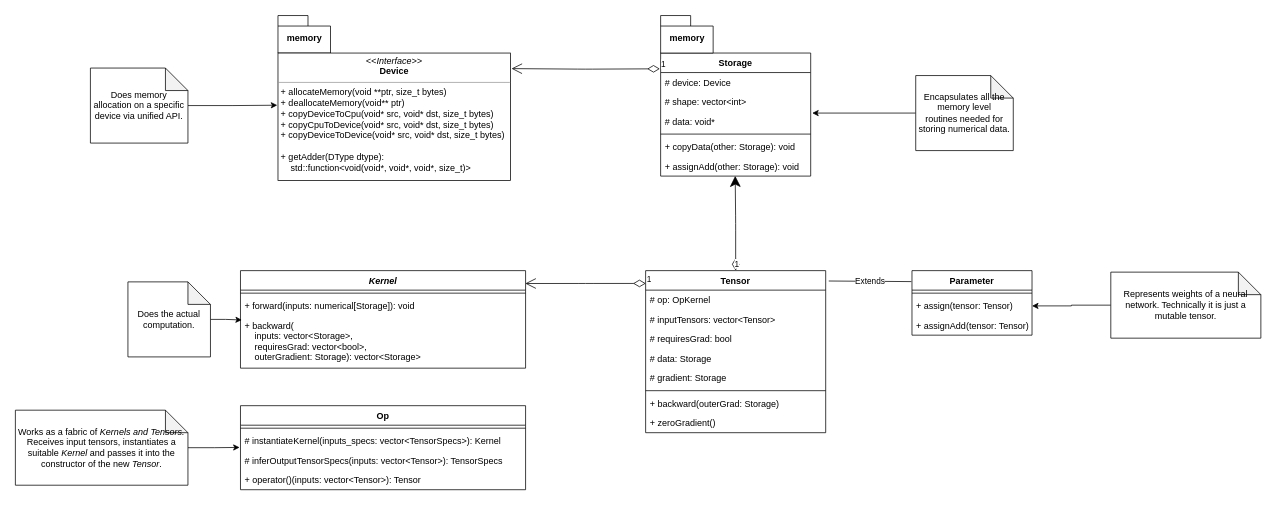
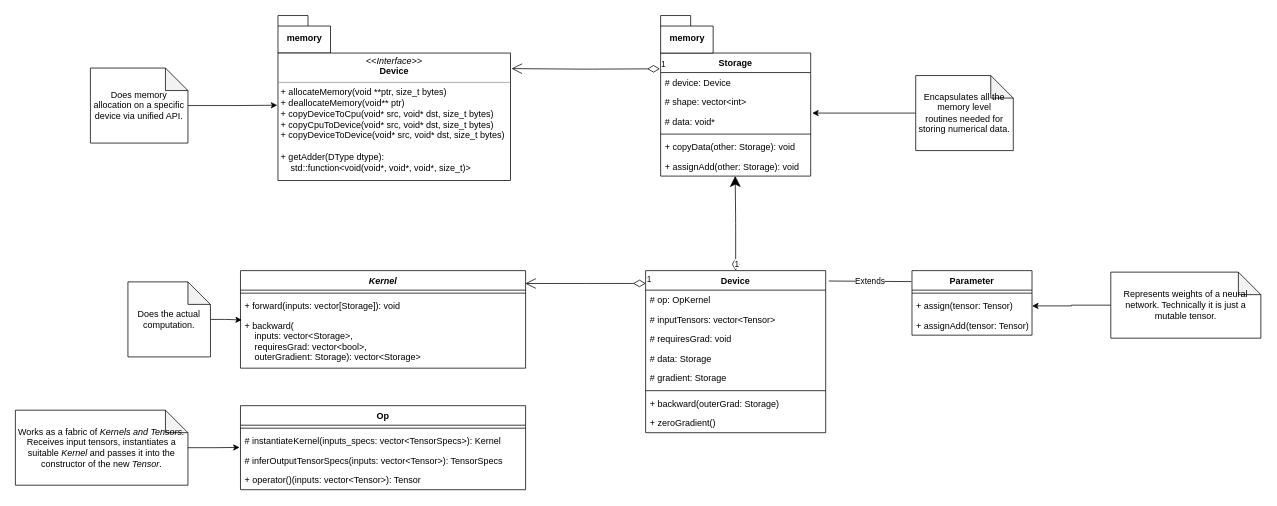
node "Tensor": label "Tensor" -> "Device"
node "+ forward(inputs: numerical[Storage]): void": label "+ forward(inputs: numerical[Storage]): void" -> "+ forward(inputs: vector[Storage]): void"
node "# requiresGrad: bool": label "# requiresGrad: bool" -> "# requiresGrad: void"
